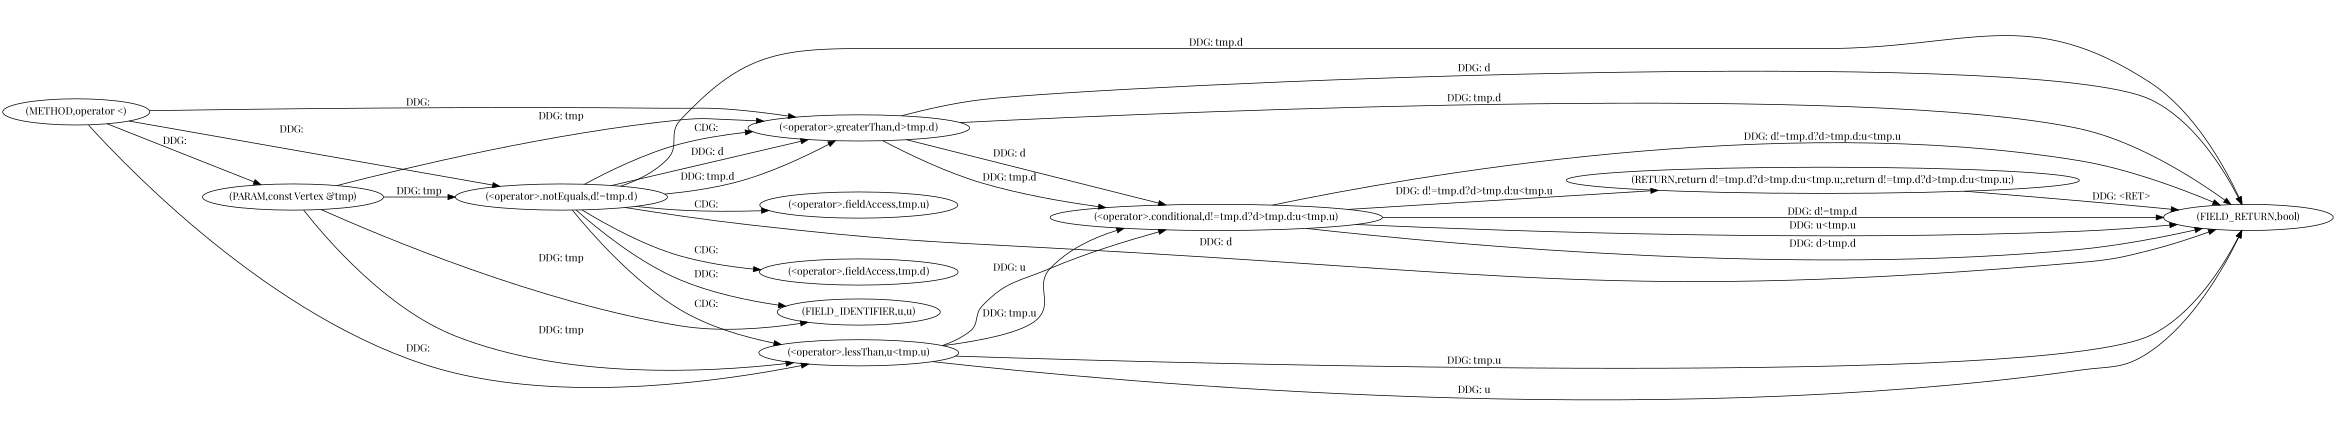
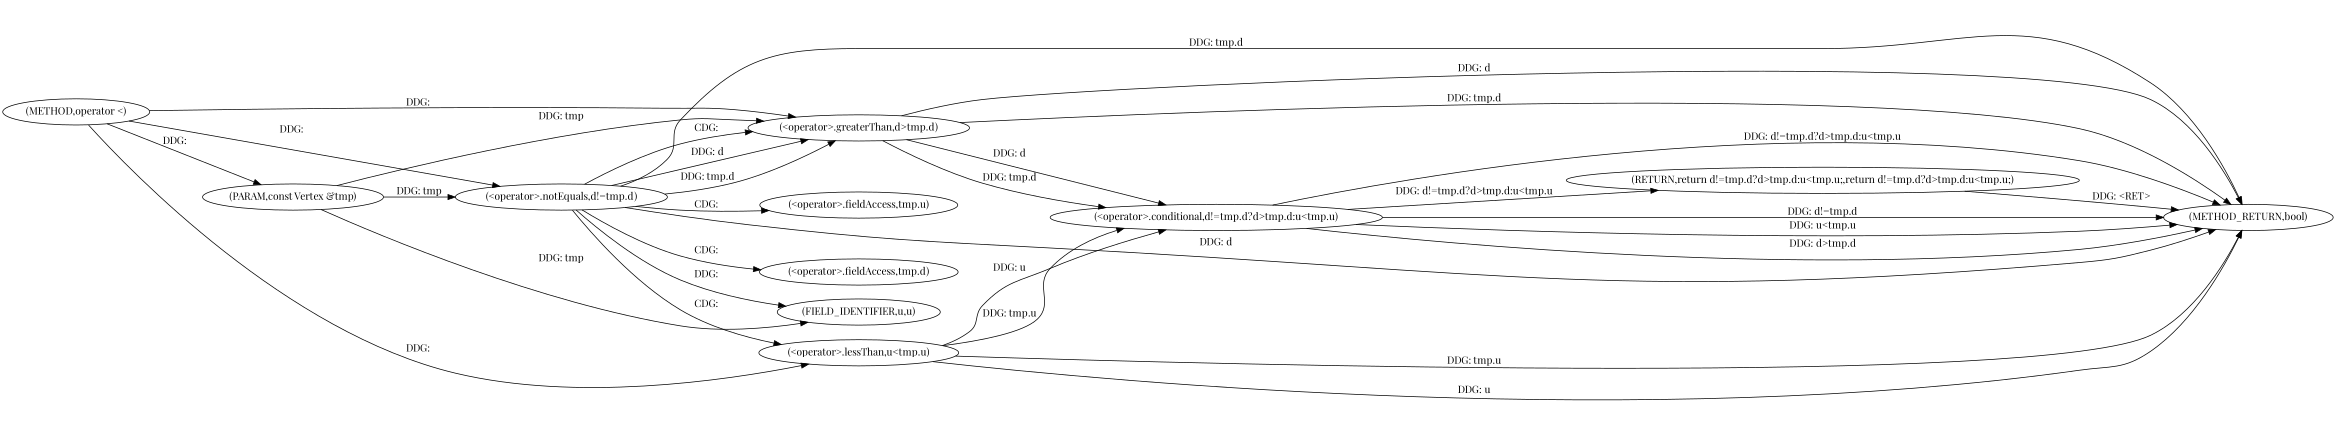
node "(FIELD_RETURN,bool)": label "(FIELD_RETURN,bool)" -> "(METHOD_RETURN,bool)"
edge "(PARAM,const Vertex &tmp)" -> "(<operator>.lessThan,u<tmp.u)": removed, label "DDG: tmp"
